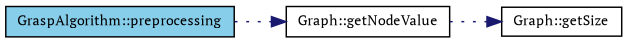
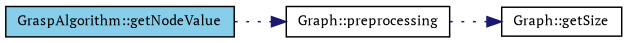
node "GraspAlgorithm::preprocessing": label "GraspAlgorithm::preprocessing" -> "GraspAlgorithm::getNodeValue"
node "Graph::getNodeValue": label "Graph::getNodeValue" -> "Graph::preprocessing"
